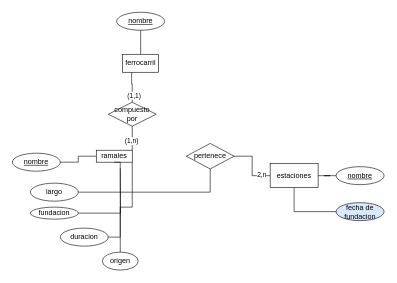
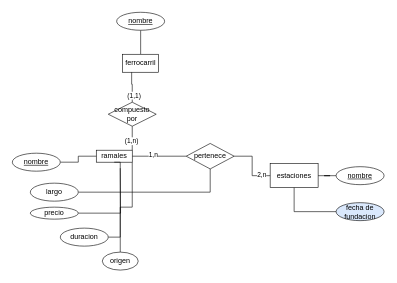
edge "ramales" -- "pertenece": added, label "1,n"
node "fundacion": label "fundacion" -> "precio"
